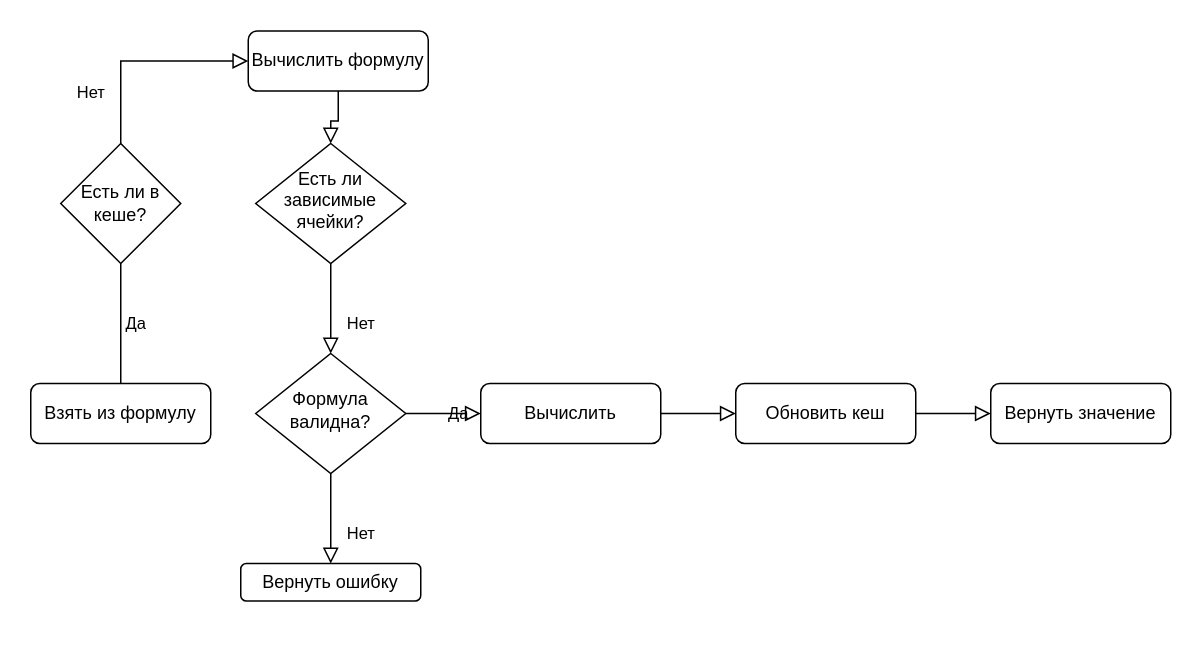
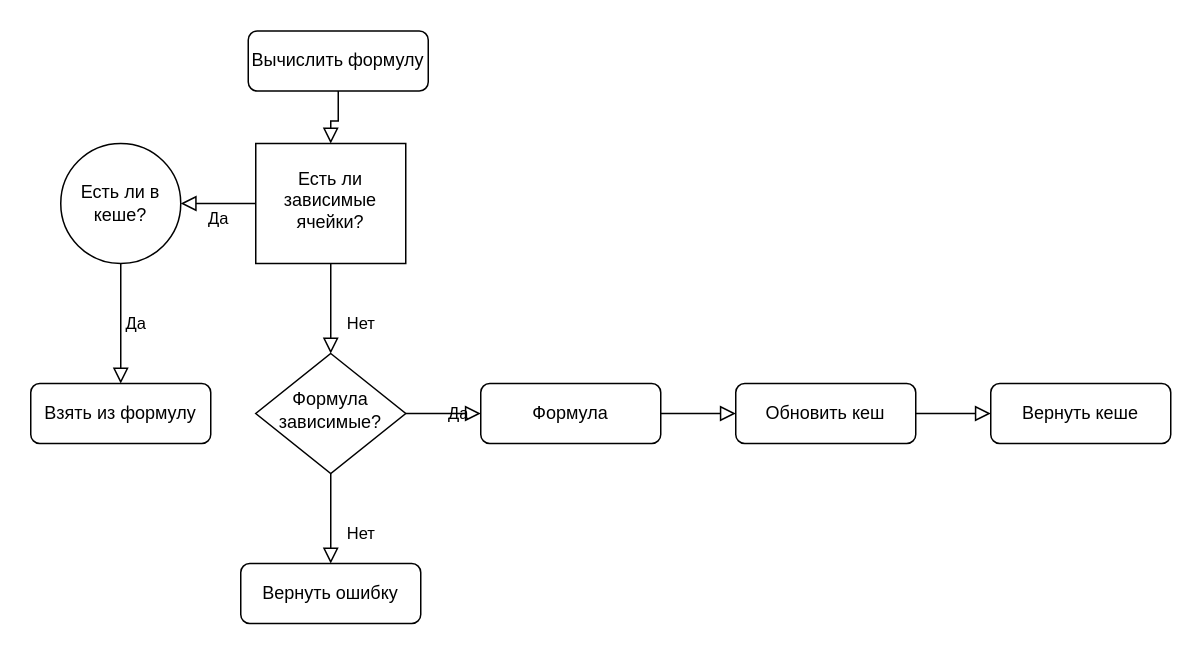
edge "Есть ли в кеше?" -> "Вычислить формулу": removed, label "Нет"
node "Есть ли в кеше?": shape diamond -> ellipse
edge "Есть ли зависимые ячейки?" -> "Есть ли в кеше?": added, label "Да"
node "Есть ли зависимые ячейки?": shape diamond -> rectangle
edge "Есть ли в кеше?" -- "Взять из формулу": arrowhead none -> block
node "Формула валидна?": label "Формула валидна?" -> "Формула зависимые?"
node "Вычислить": label "Вычислить" -> "Формула"
node "Вернуть значение": label "Вернуть значение" -> "Вернуть кеше"
node "Вернуть ошибку": size 180x38 -> 180x60
